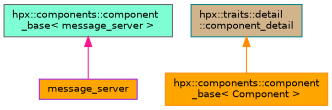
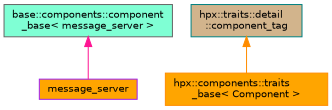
node "hpx::components::component _base< message_server >": label "hpx::components::component _base< message_server >" -> "base::components::component _base< message_server >"
node "hpx::traits::detail ::component_detail": label "hpx::traits::detail ::component_detail" -> "hpx::traits::detail ::component_tag"
node "hpx::components::component _base< Component >": label "hpx::components::component _base< Component >" -> "hpx::components::traits _base< Component >"
